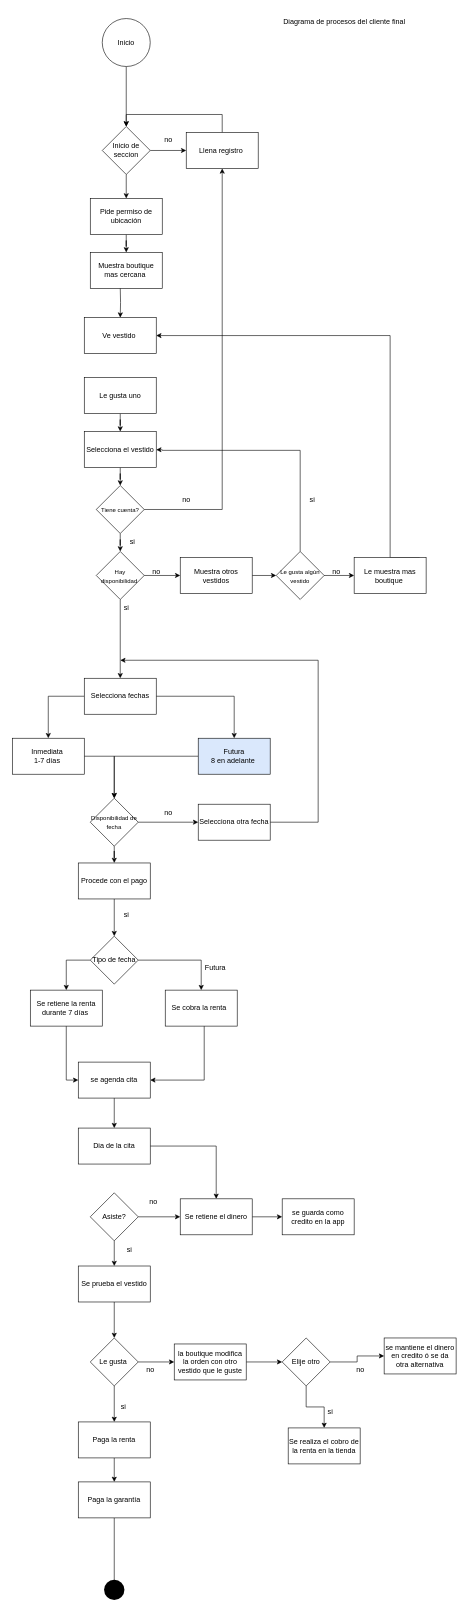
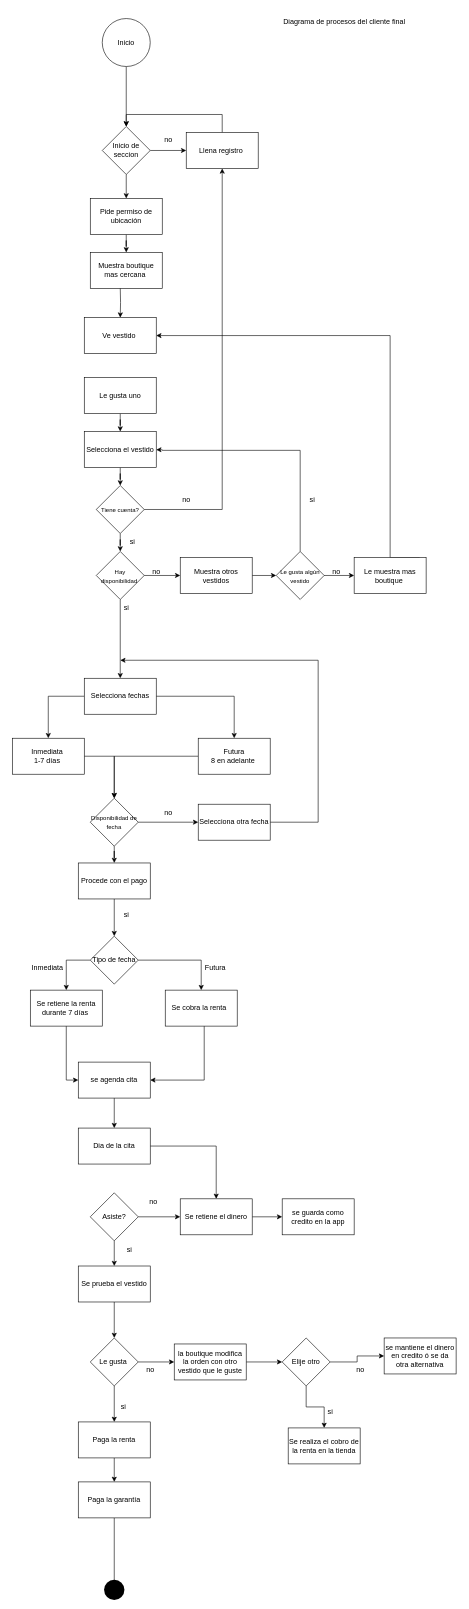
node "Futura 8 en adelante": fillcolor #dae8fc -> #ffffff
node "Inmediata": added
